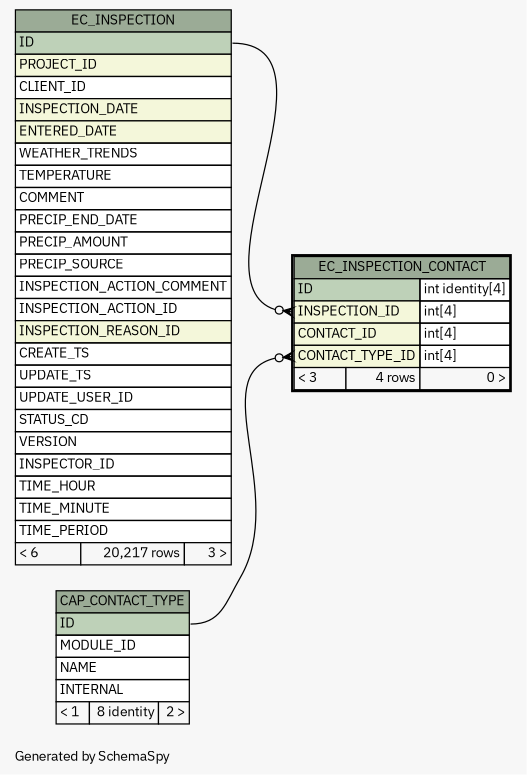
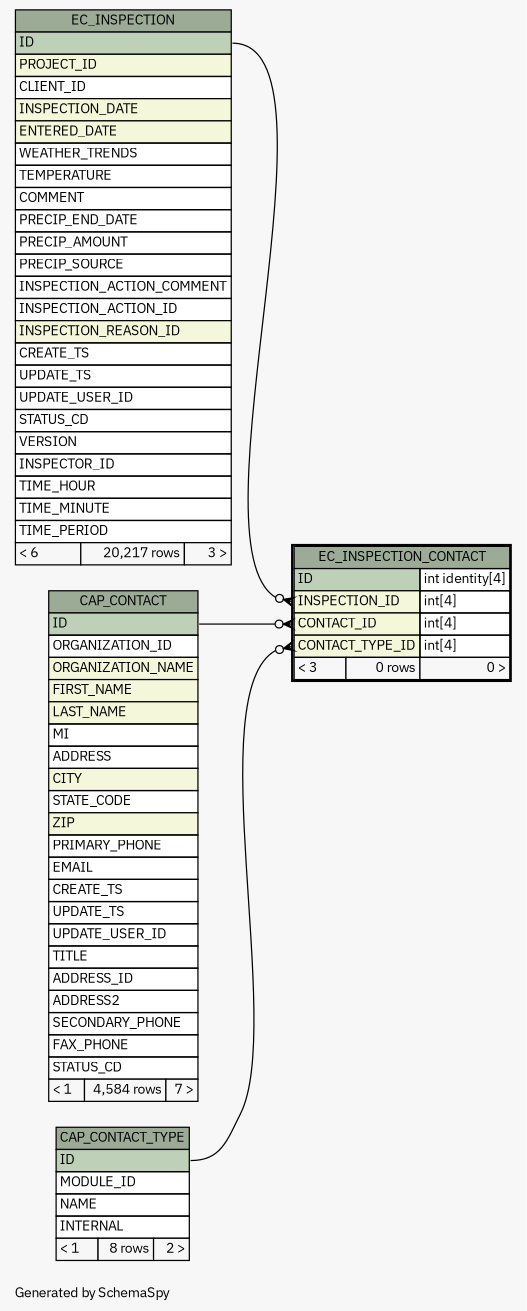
node "EC_INSPECTION_CONTACT": text "4 rows" -> "0 rows"
node "CAP_CONTACT_TYPE": text "8 identity" -> "8 rows"
node "CAP_CONTACT": added
